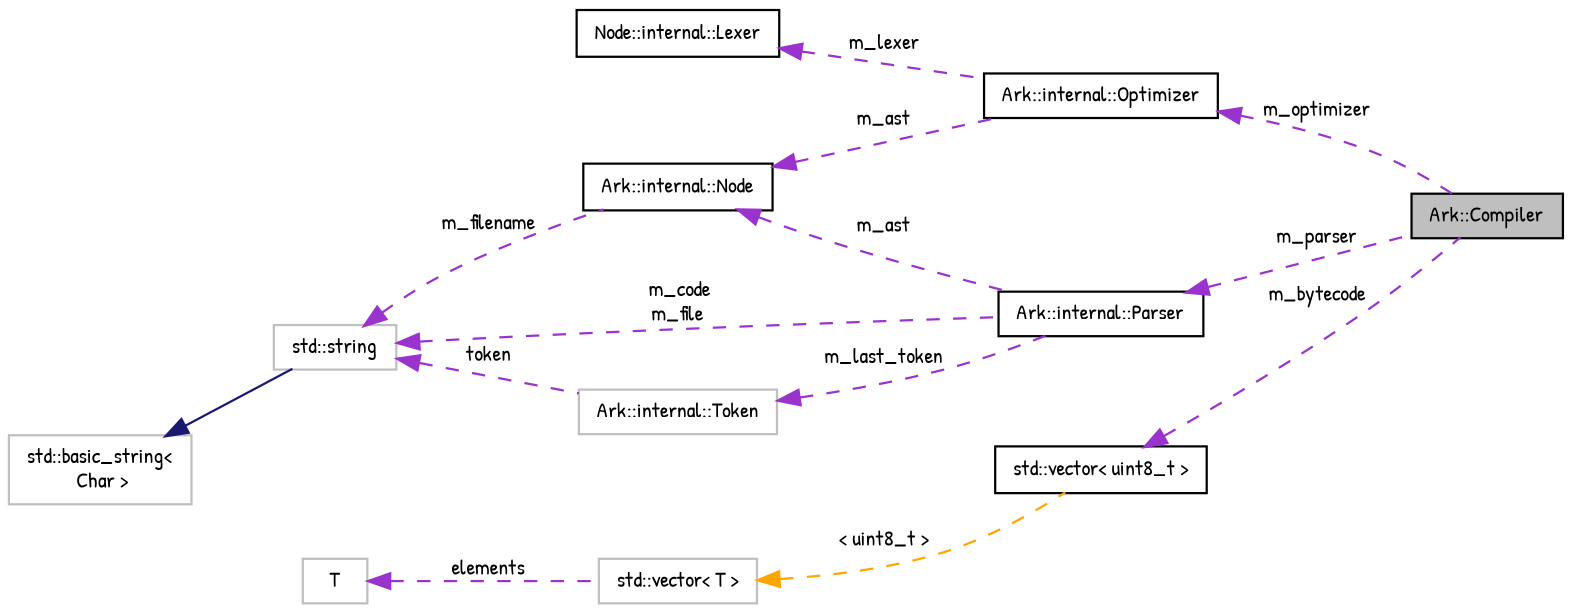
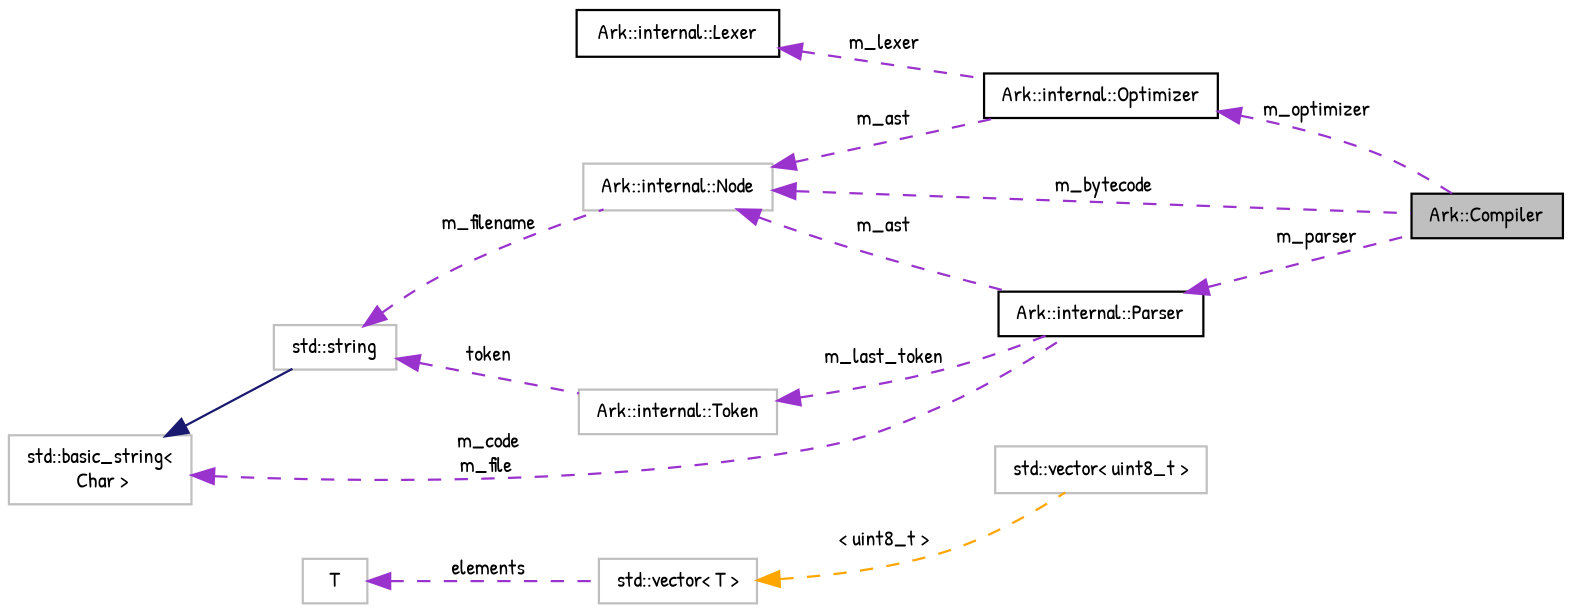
node "Node::internal::Lexer": label "Node::internal::Lexer" -> "Ark::internal::Lexer"
node "Ark::internal::Node": color black -> grey75
edge "Ark::internal::Parser" -> "std::string": now "Ark::internal::Parser" -> "std::basic_string< Char >"
edge "Ark::Compiler" -> "std::vector< uint8_t >": now "Ark::Compiler" -> "Ark::internal::Node"
node "std::vector< uint8_t >": color black -> grey75
